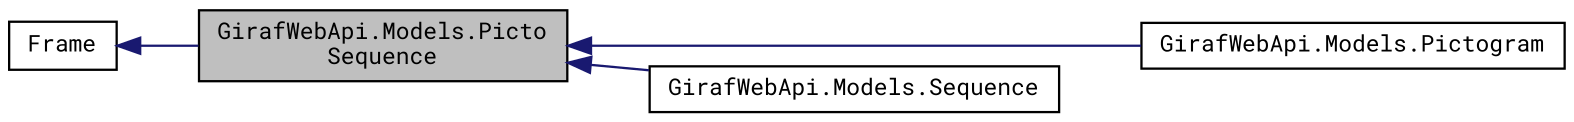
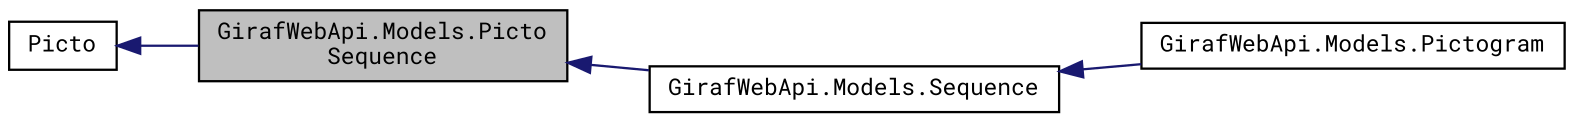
node "Frame": label "Frame" -> "Picto"
edge "GirafWebApi.Models.Pictogram" -> "GirafWebApi.Models.Picto Sequence": now "GirafWebApi.Models.Pictogram" -> "GirafWebApi.Models.Sequence"
